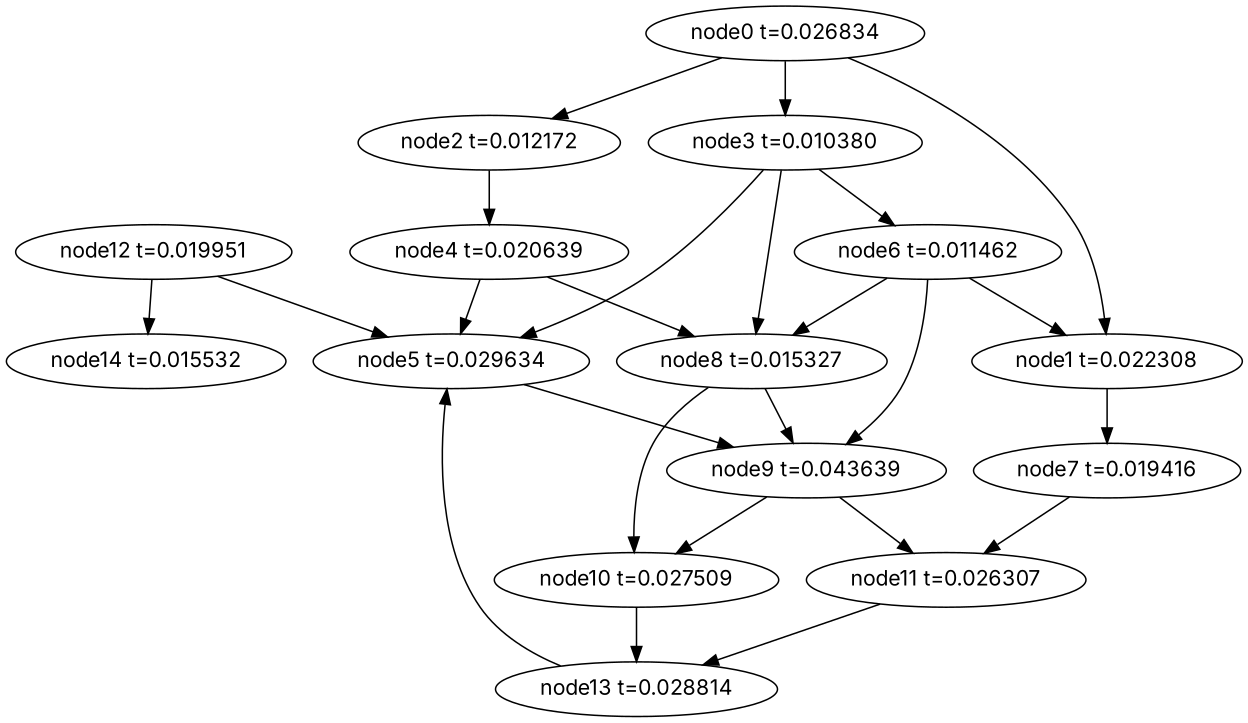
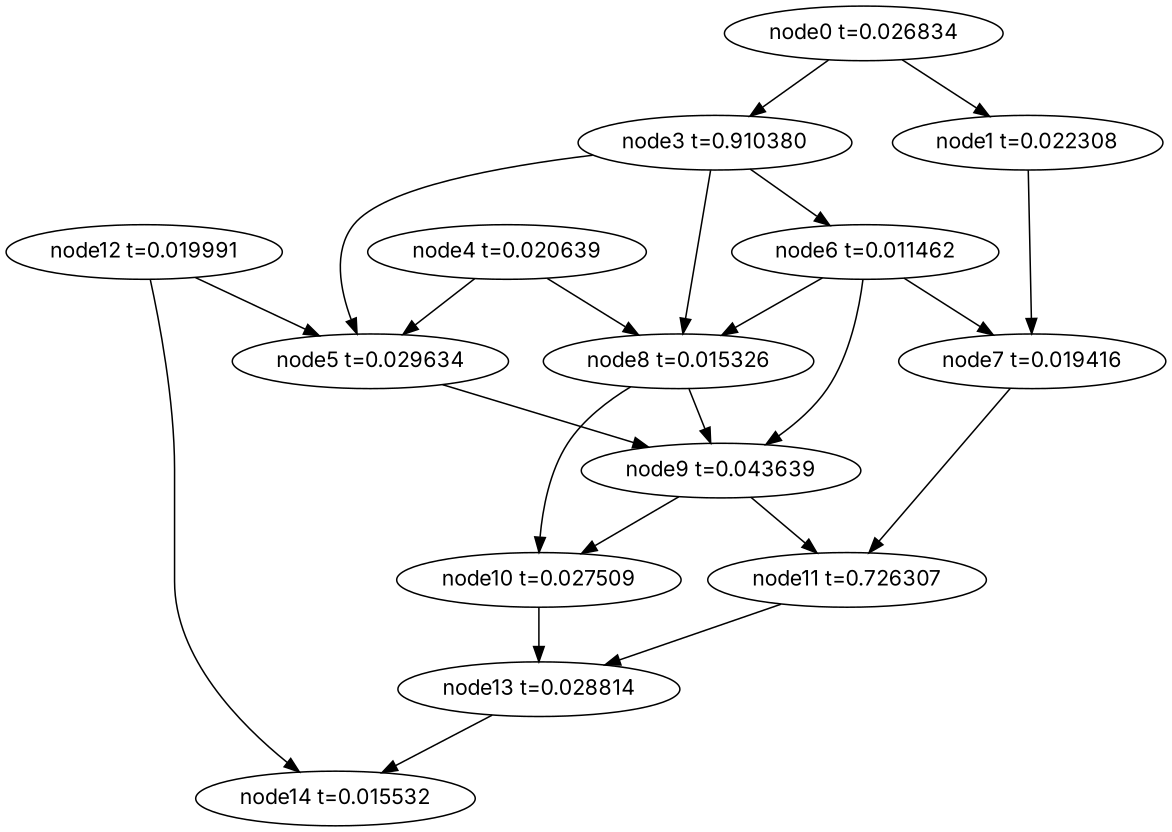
node "node2 t=0.012172": removed
node "node3 t=0.010380": label "node3 t=0.010380" -> "node3 t=0.910380"
node "node12 t=0.019951": label "node12 t=0.019951" -> "node12 t=0.019991"
edge "node6 t=0.011462" -> "node1 t=0.022308": now "node6 t=0.011462" -> "node7 t=0.019416"
node "node8 t=0.015327": label "node8 t=0.015327" -> "node8 t=0.015326"
edge "node13 t=0.028814" -> "node5 t=0.029634": now "node13 t=0.028814" -> "node14 t=0.015532"
node "node11 t=0.026307": label "node11 t=0.026307" -> "node11 t=0.726307"
